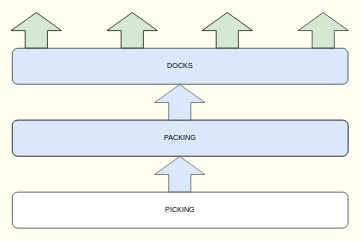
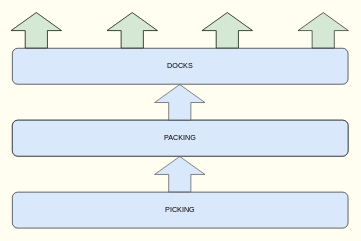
node "PICKING": fillcolor #ffffff -> #dae8fc
